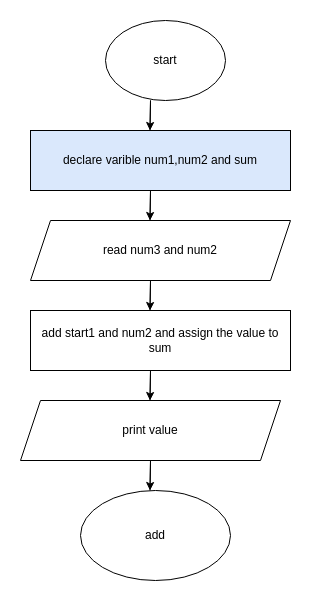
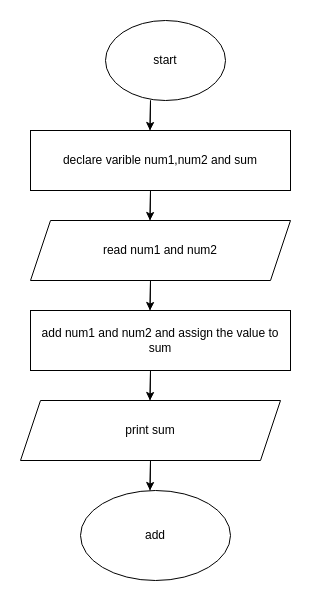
node "declare varible num1,num2 and sum": fillcolor #dae8fc -> #ffffff
node "read num3 and num2": label "read num3 and num2" -> "read num1 and num2"
node "add start1 and num2 and assign the value to sum": label "add start1 and num2 and assign the value to sum" -> "add num1 and num2 and assign the value to sum"
node "print value": label "print value" -> "print sum"
